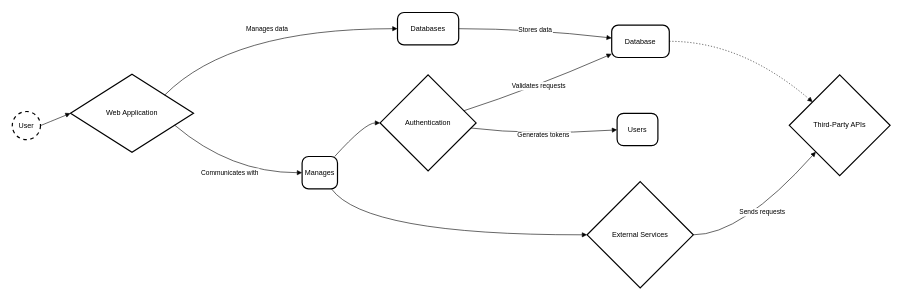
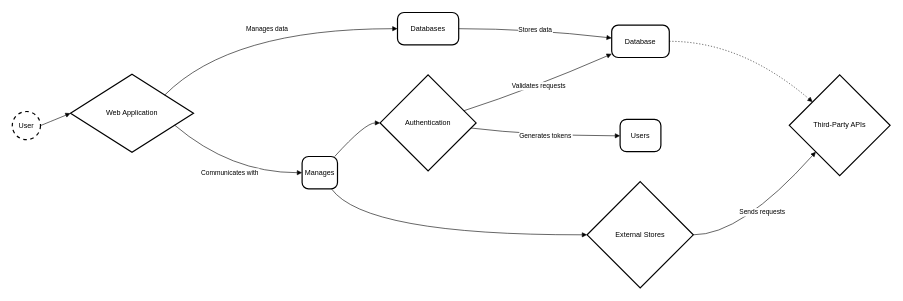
node "Users": moved (638, 129) -> (641, 135)
node "External Services": label "External Services" -> "External Stores"
